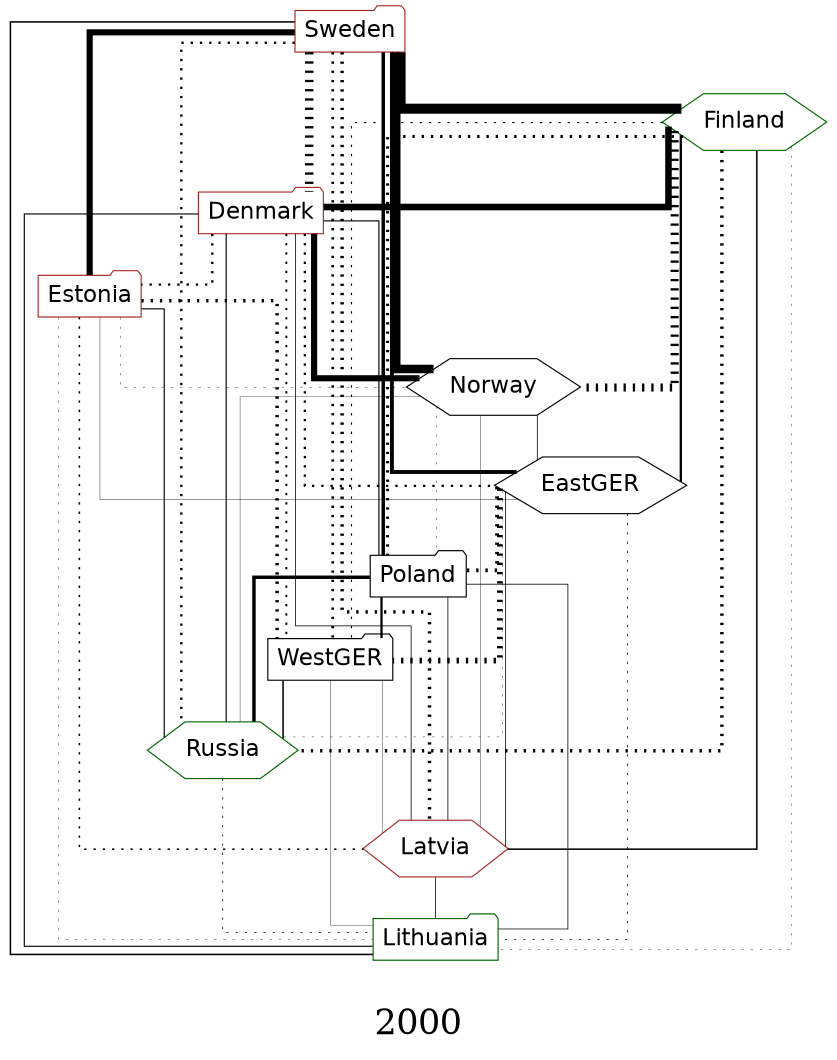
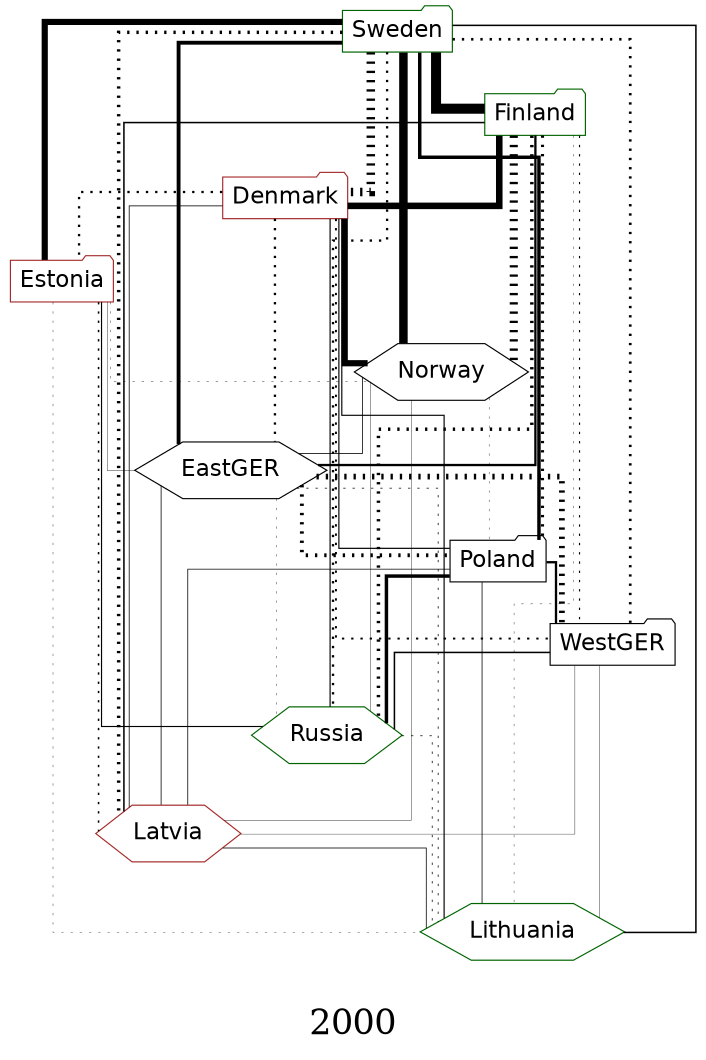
node "Sweden": color brown -> darkgreen
node "Finland": shape hexagon -> folder
edge "Estonia" -- "WestGER": removed
node "Lithuania": shape folder -> hexagon
